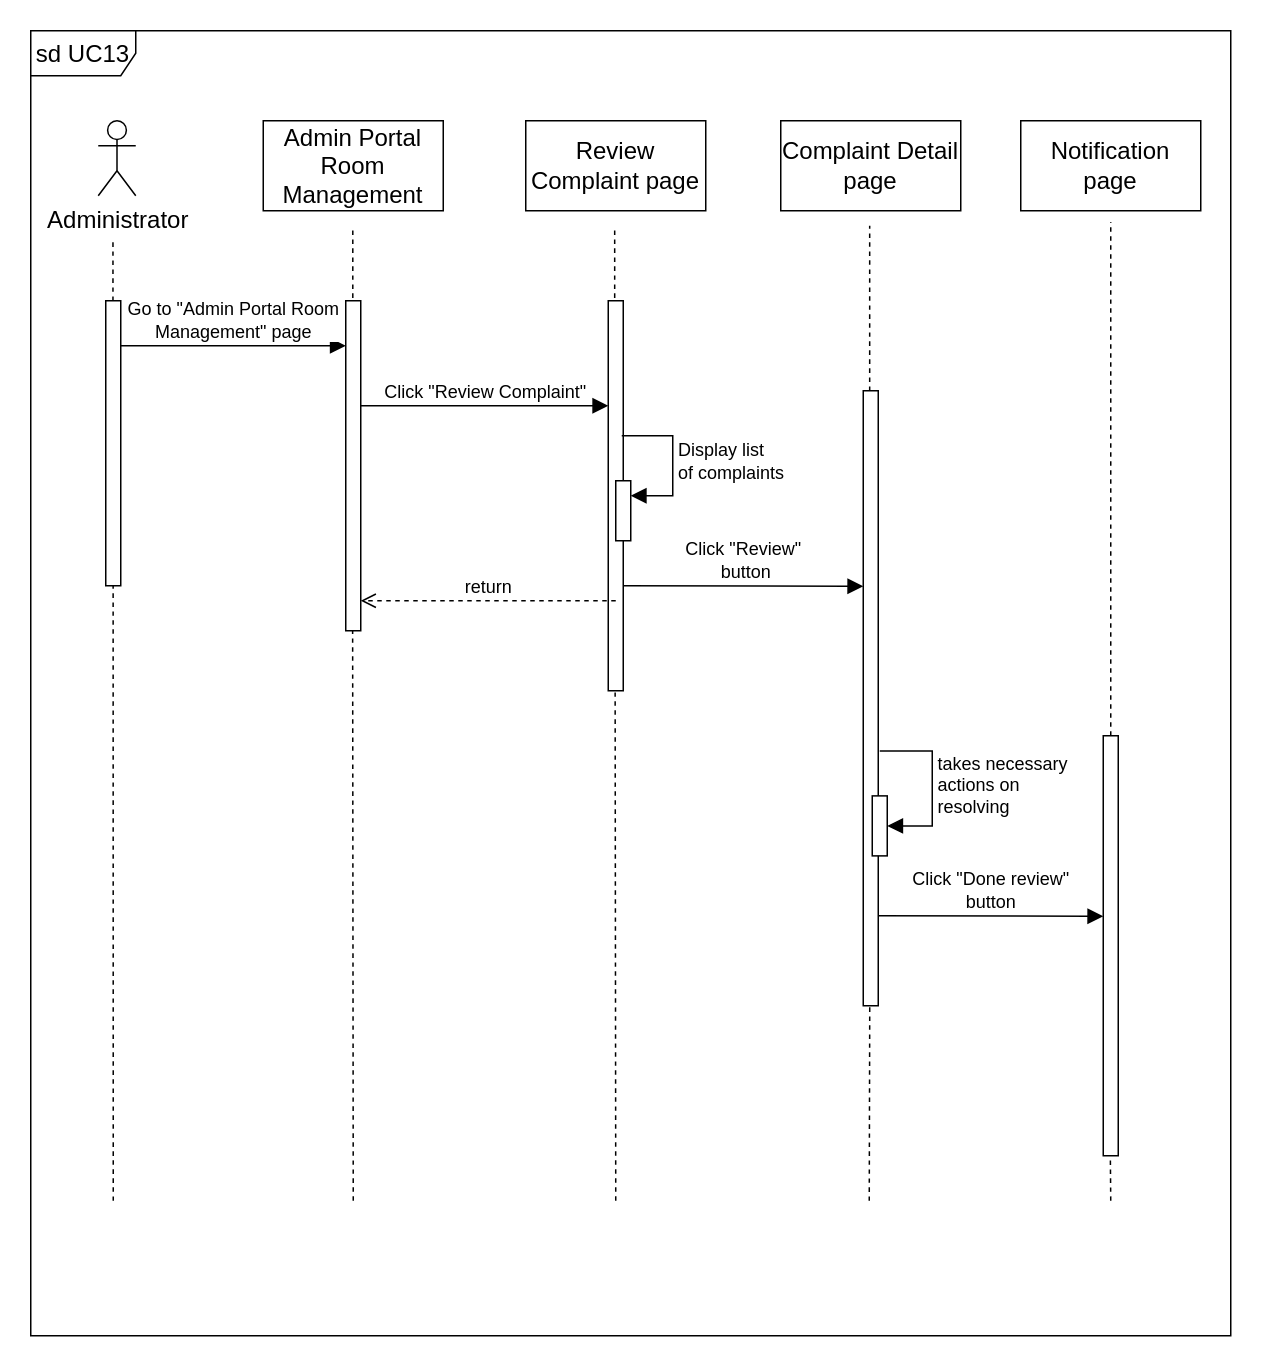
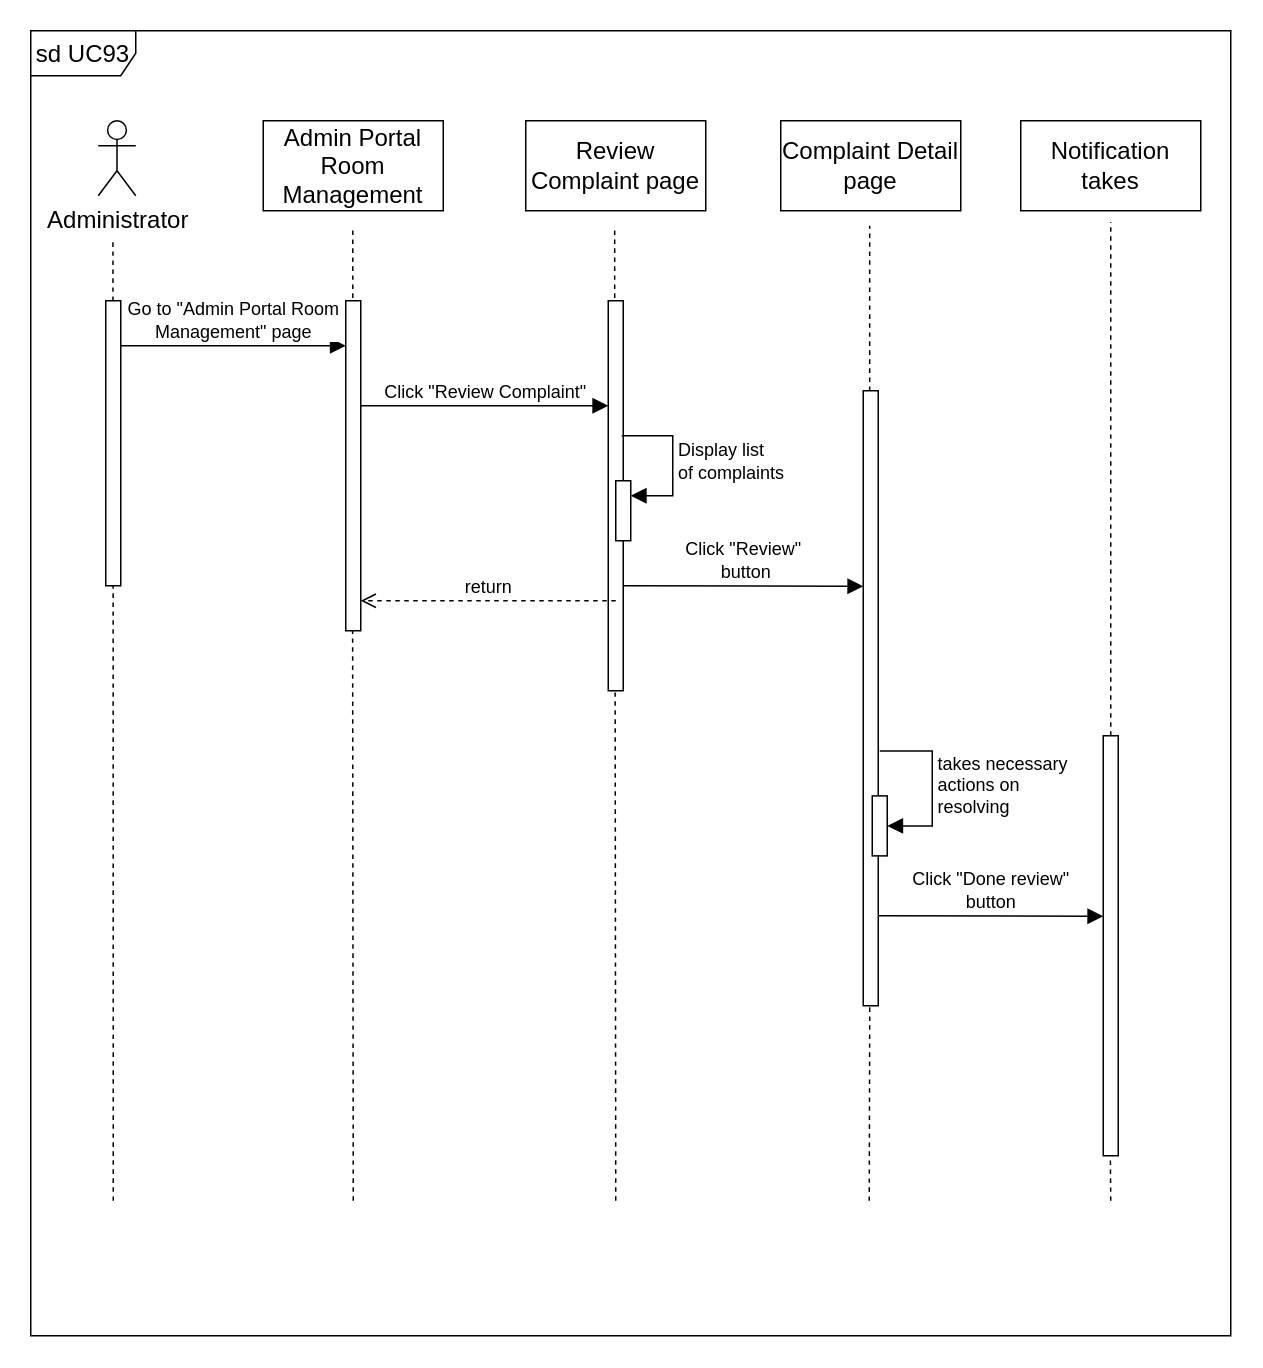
node "sd UC13": label "sd UC13" -> "sd UC93"
node "Notification page": label "Notification page" -> "Notification takes"
